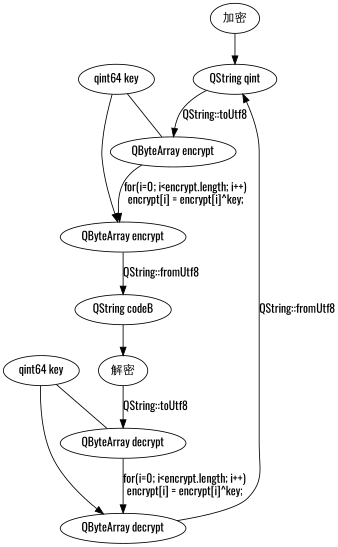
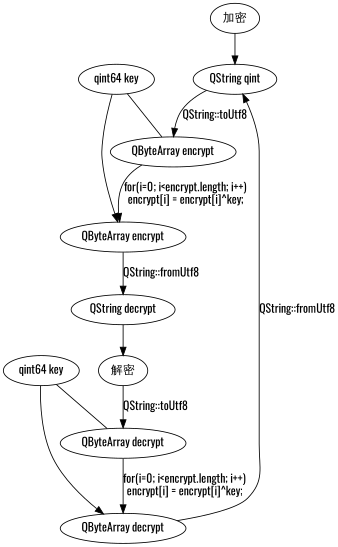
node "QString codeB": label "QString codeB" -> "QString decrypt"
